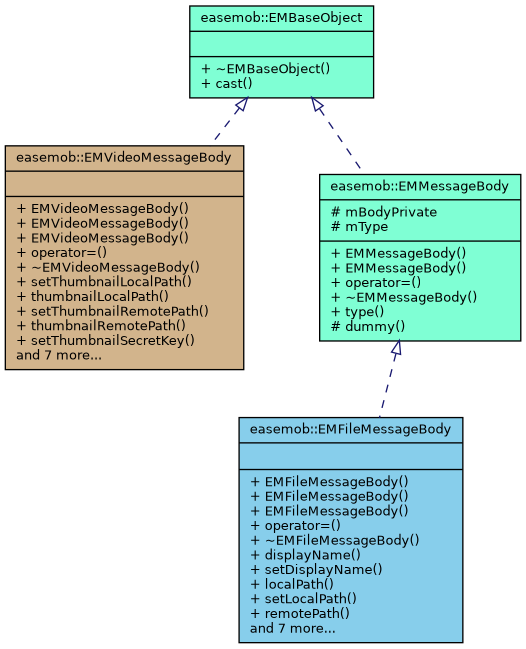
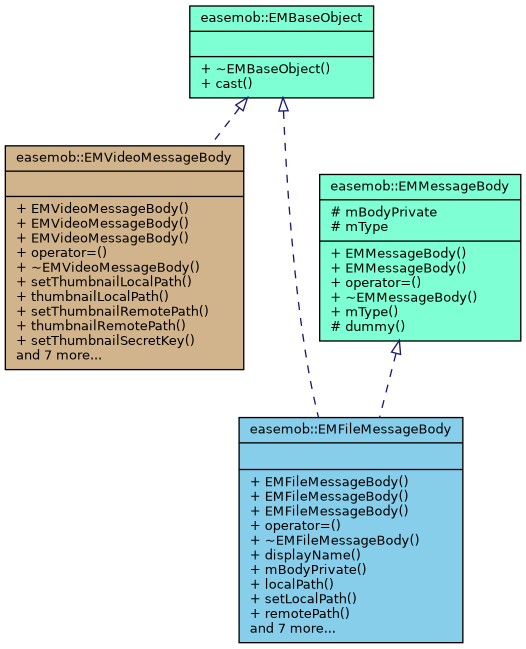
edge "easemob::EMMessageBody" -> "easemob::EMBaseObject": now "easemob::EMFileMessageBody" -> "easemob::EMBaseObject"
node "easemob::EMMessageBody": text "+ type()" -> "+ mType()"
node "easemob::EMFileMessageBody": text "+ setDisplayName()" -> "+ mBodyPrivate()"
